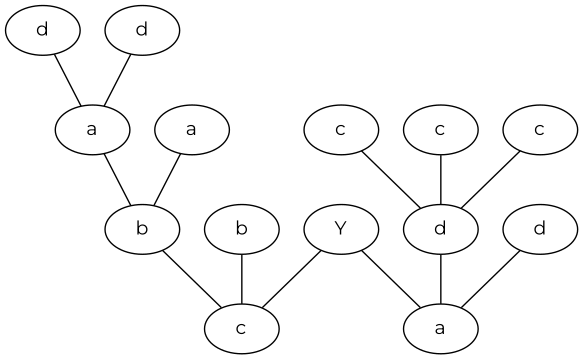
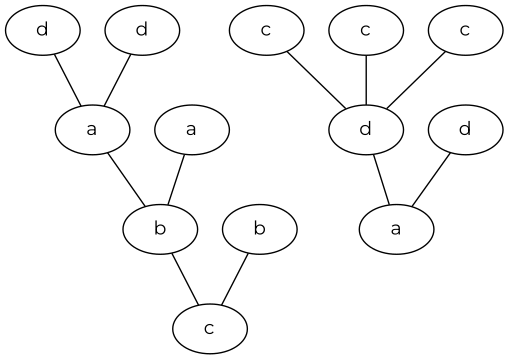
node "Y": removed
